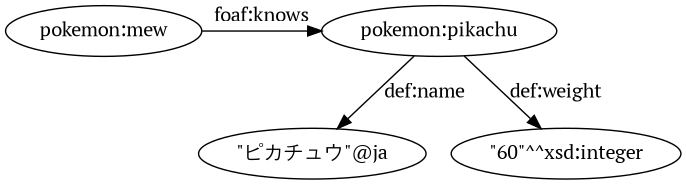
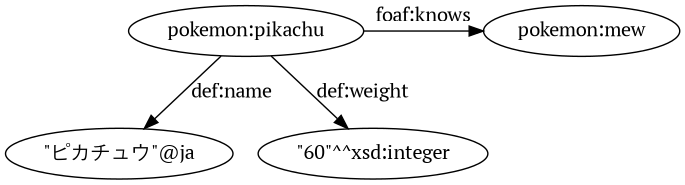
edge "pokemon:mew" -> "pokemon:pikachu": reversed
